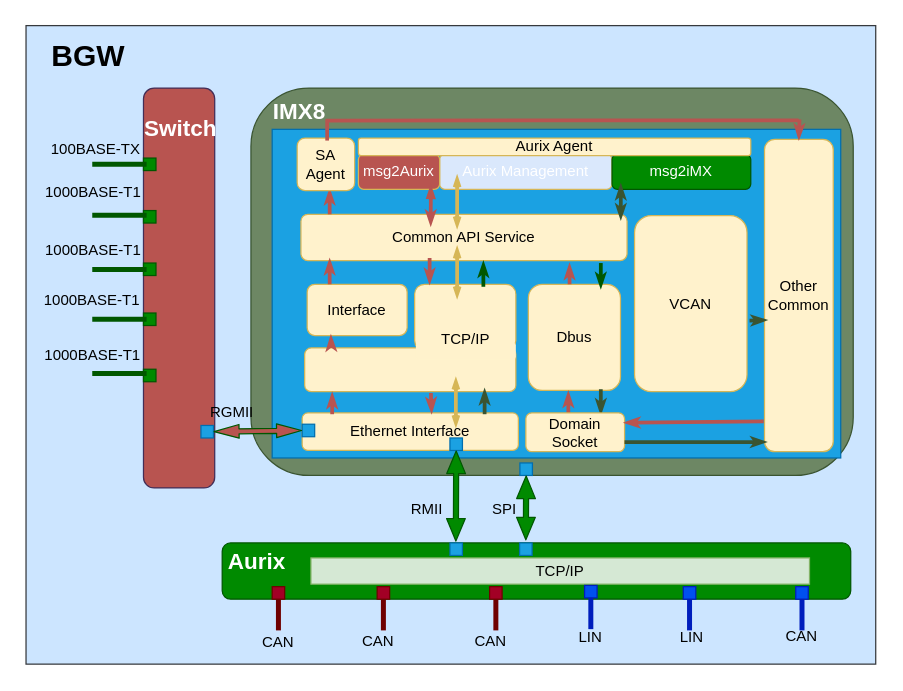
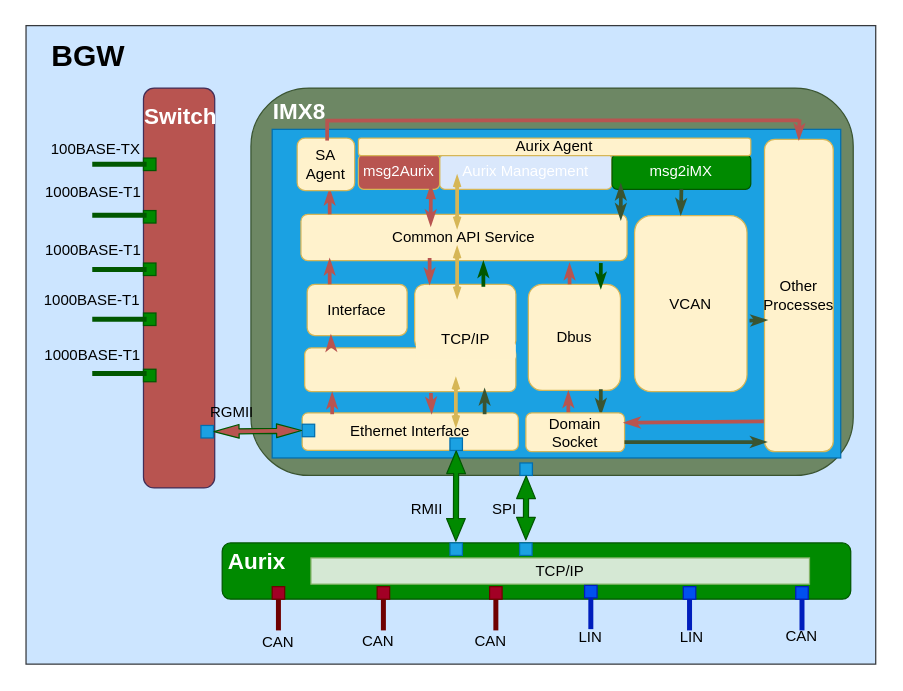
node "Switch": moved (181, 129) -> (181, 117)
edge "msg2iMX" -> "VCAN": added
node "Other Common": label "Other Common" -> "Other Processes"
